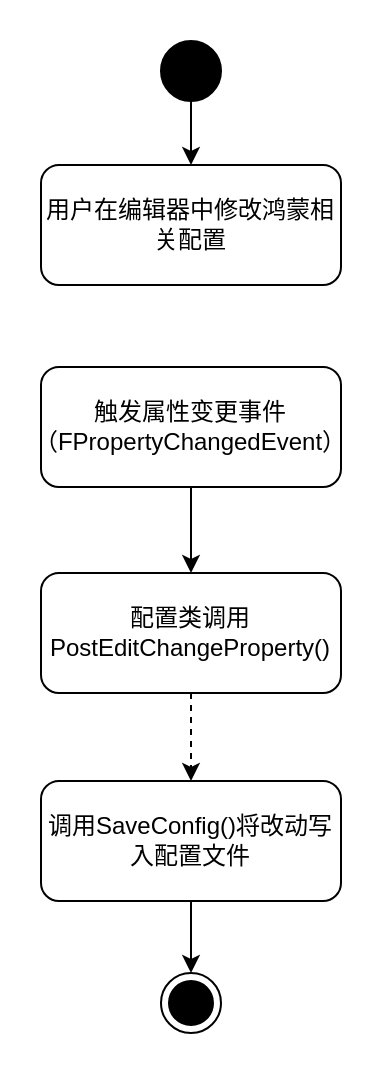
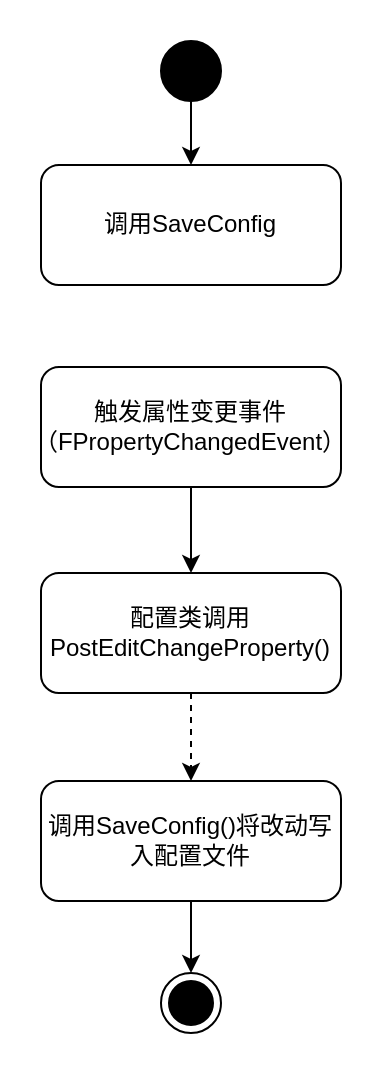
node "用户在编辑器中修改鸿蒙相关配置": label "用户在编辑器中修改鸿蒙相关配置" -> "调用SaveConfig"
